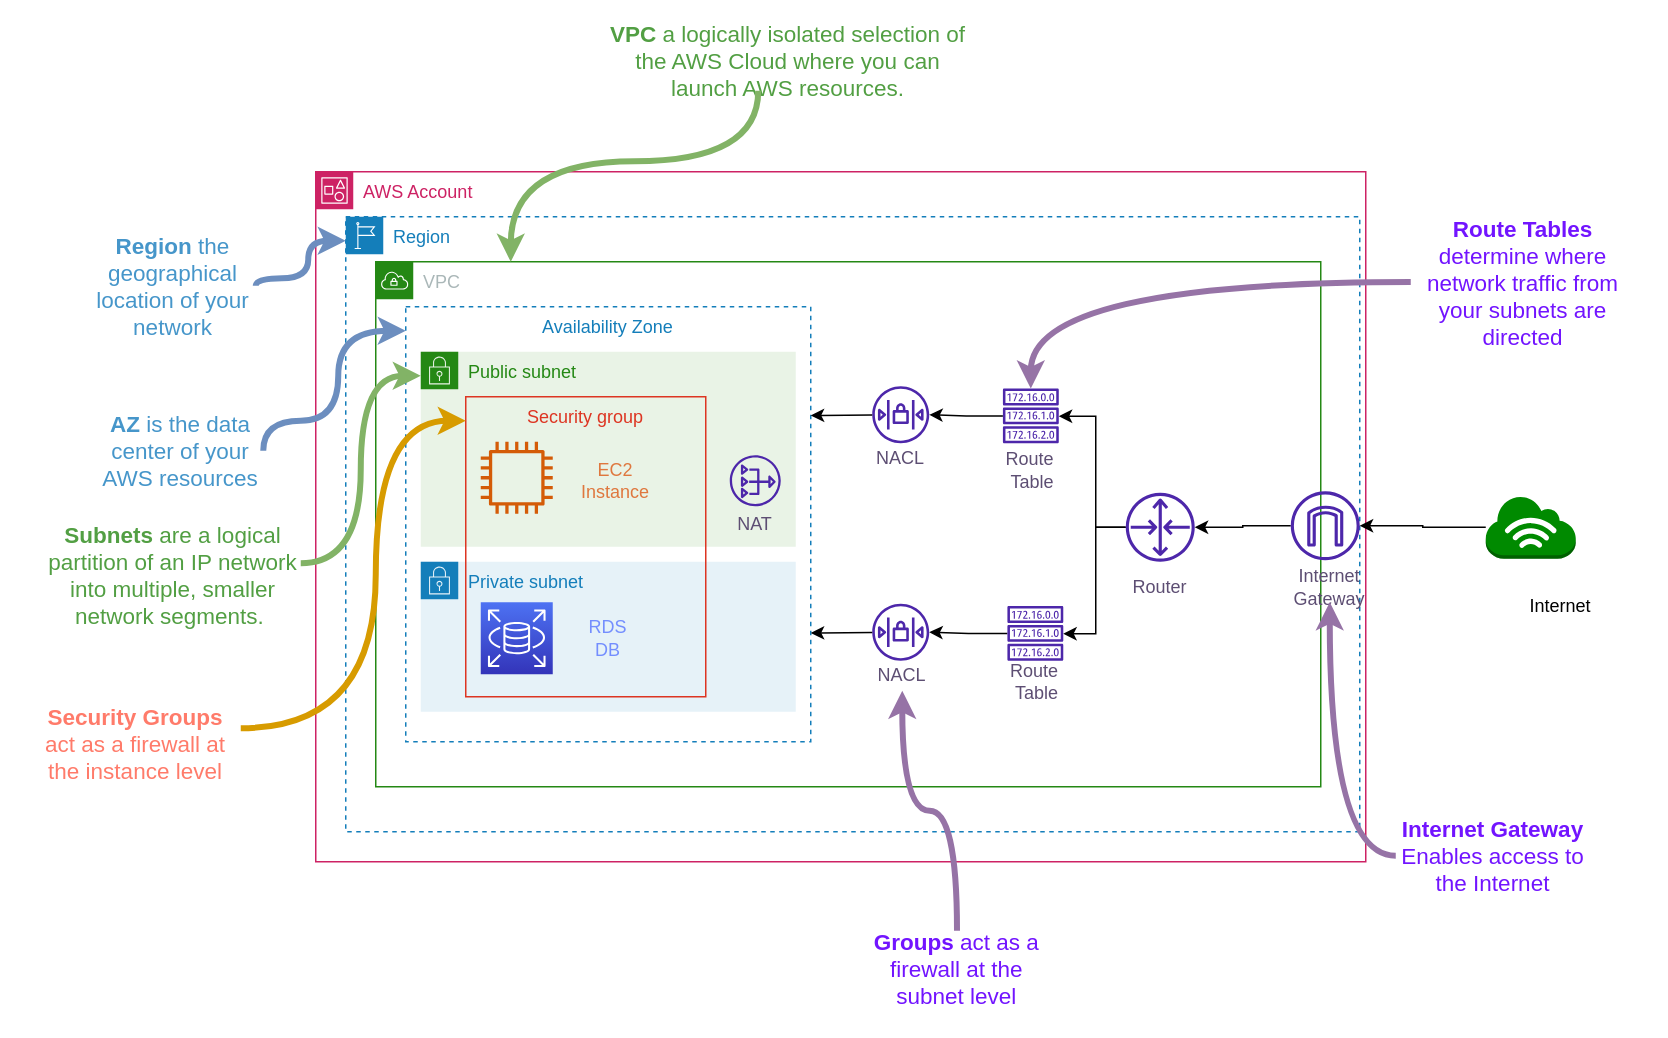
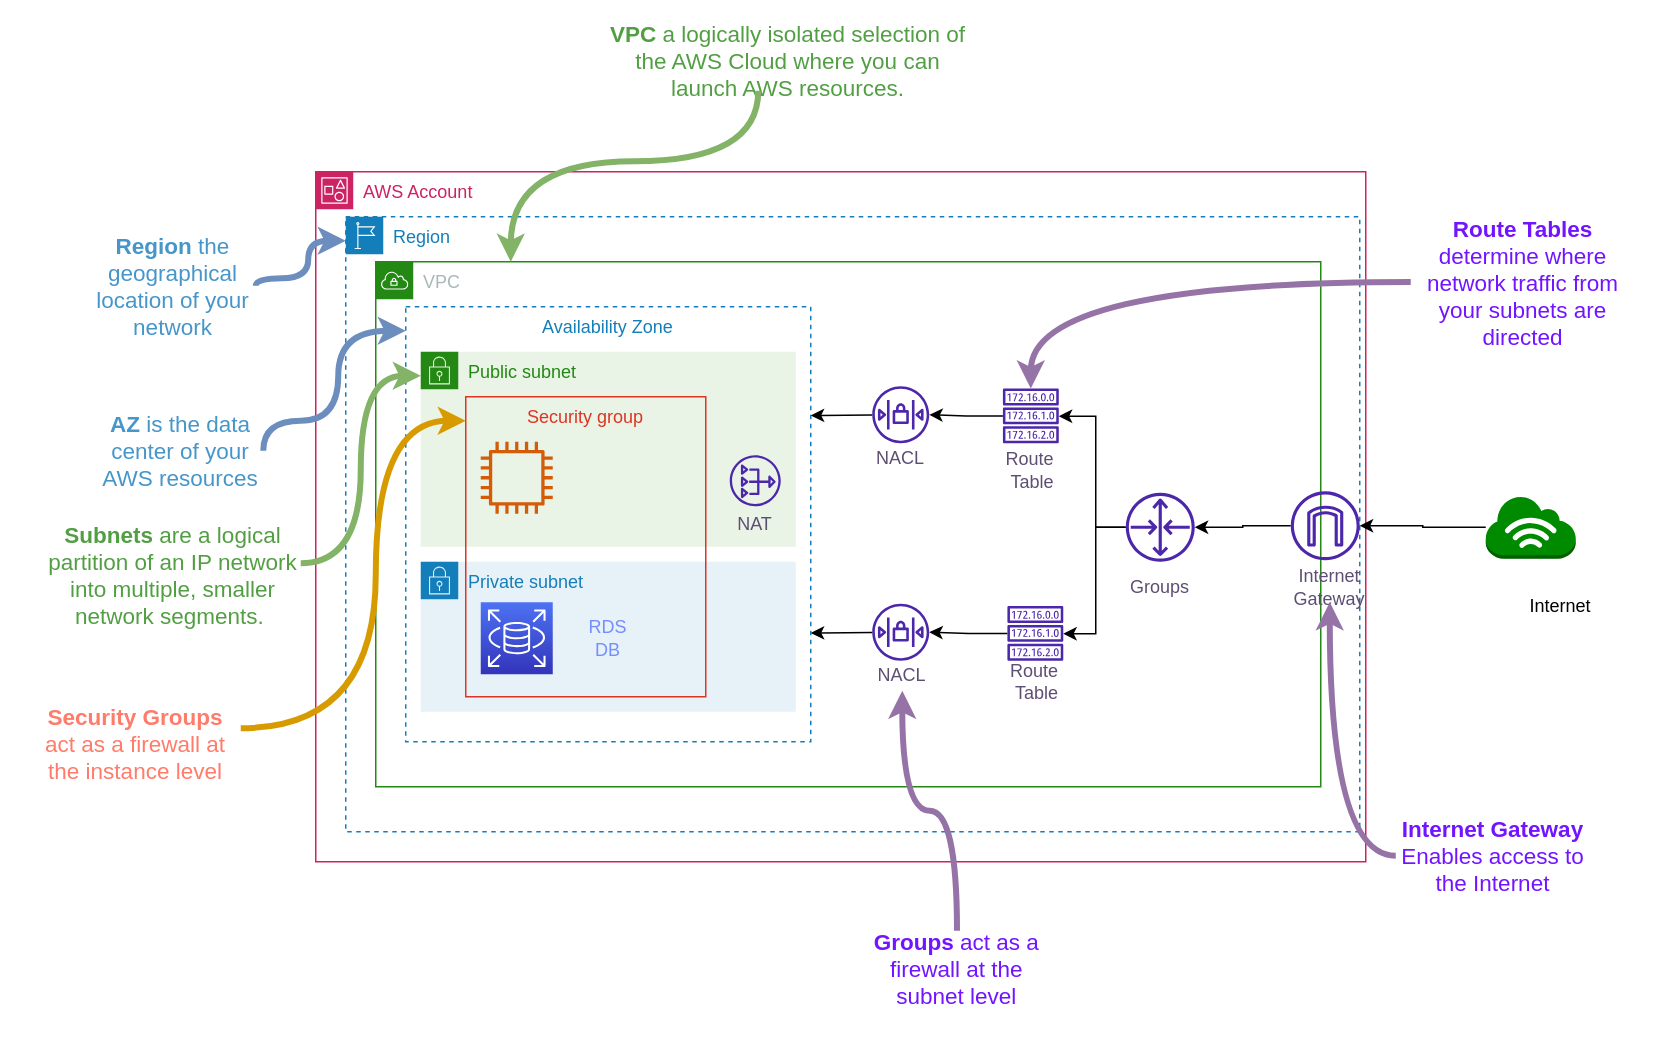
node "EC2 Instance": removed
node "Router": label "Router" -> "Groups"
